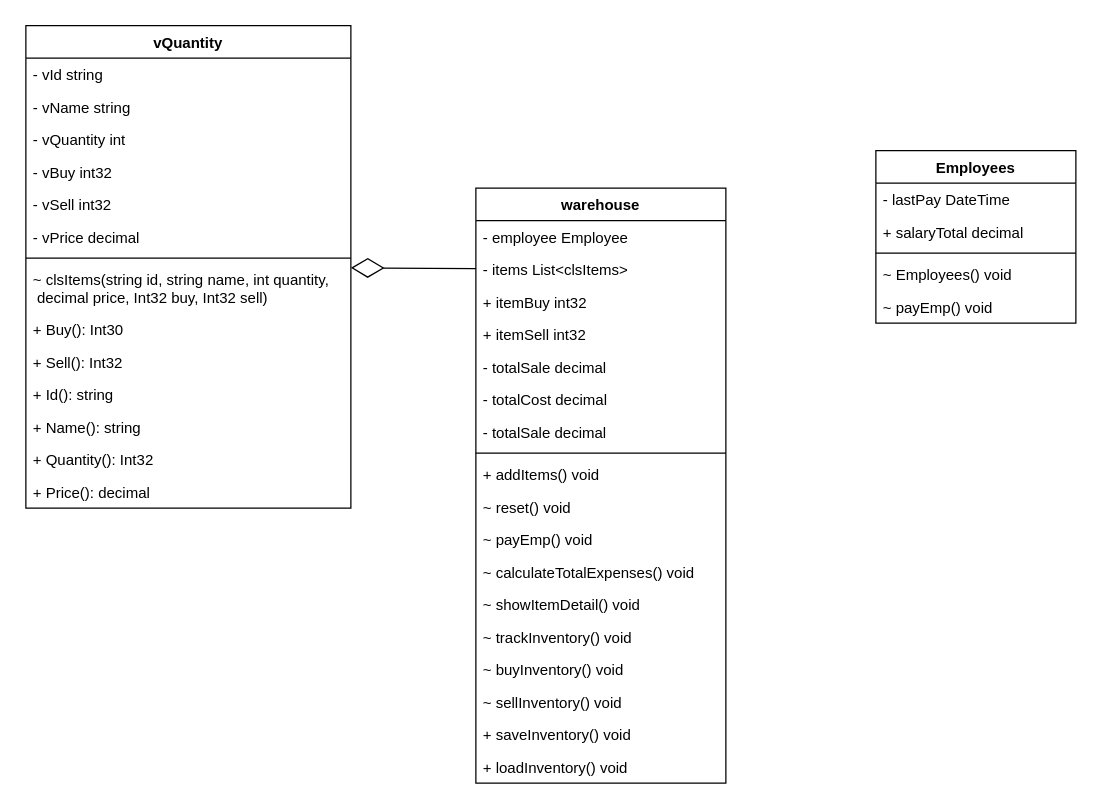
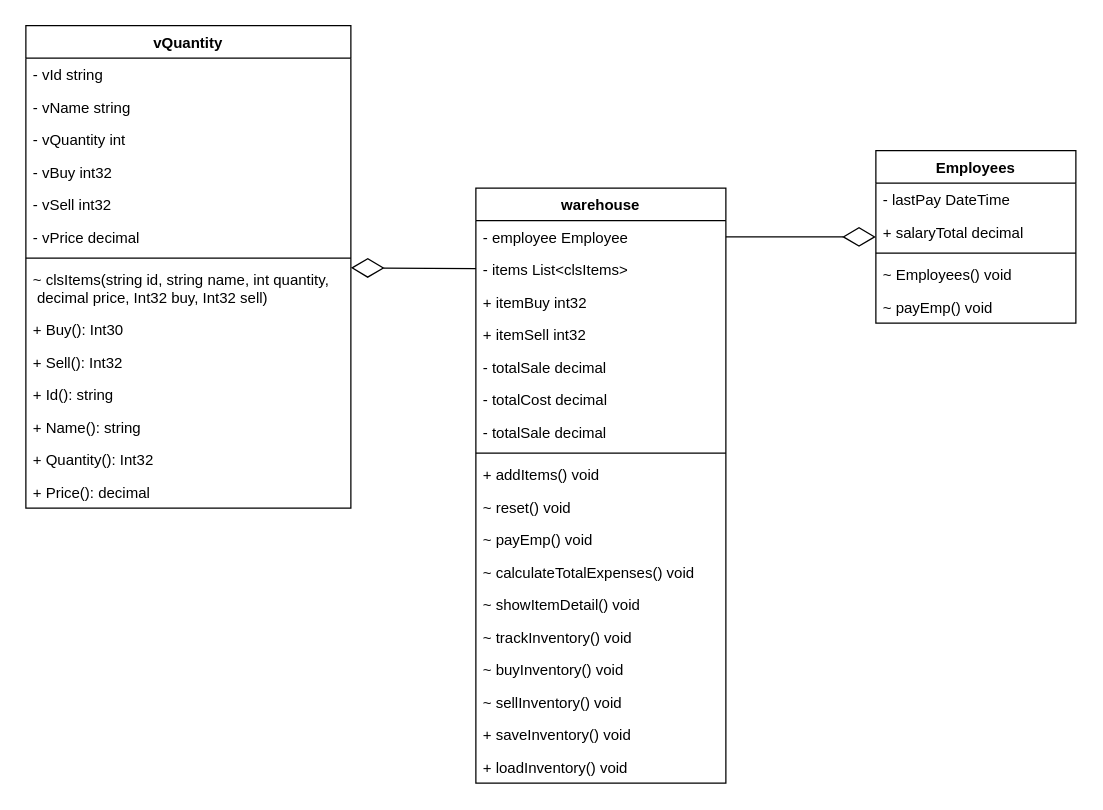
edge "- employee Employee" -> "Employees": added
